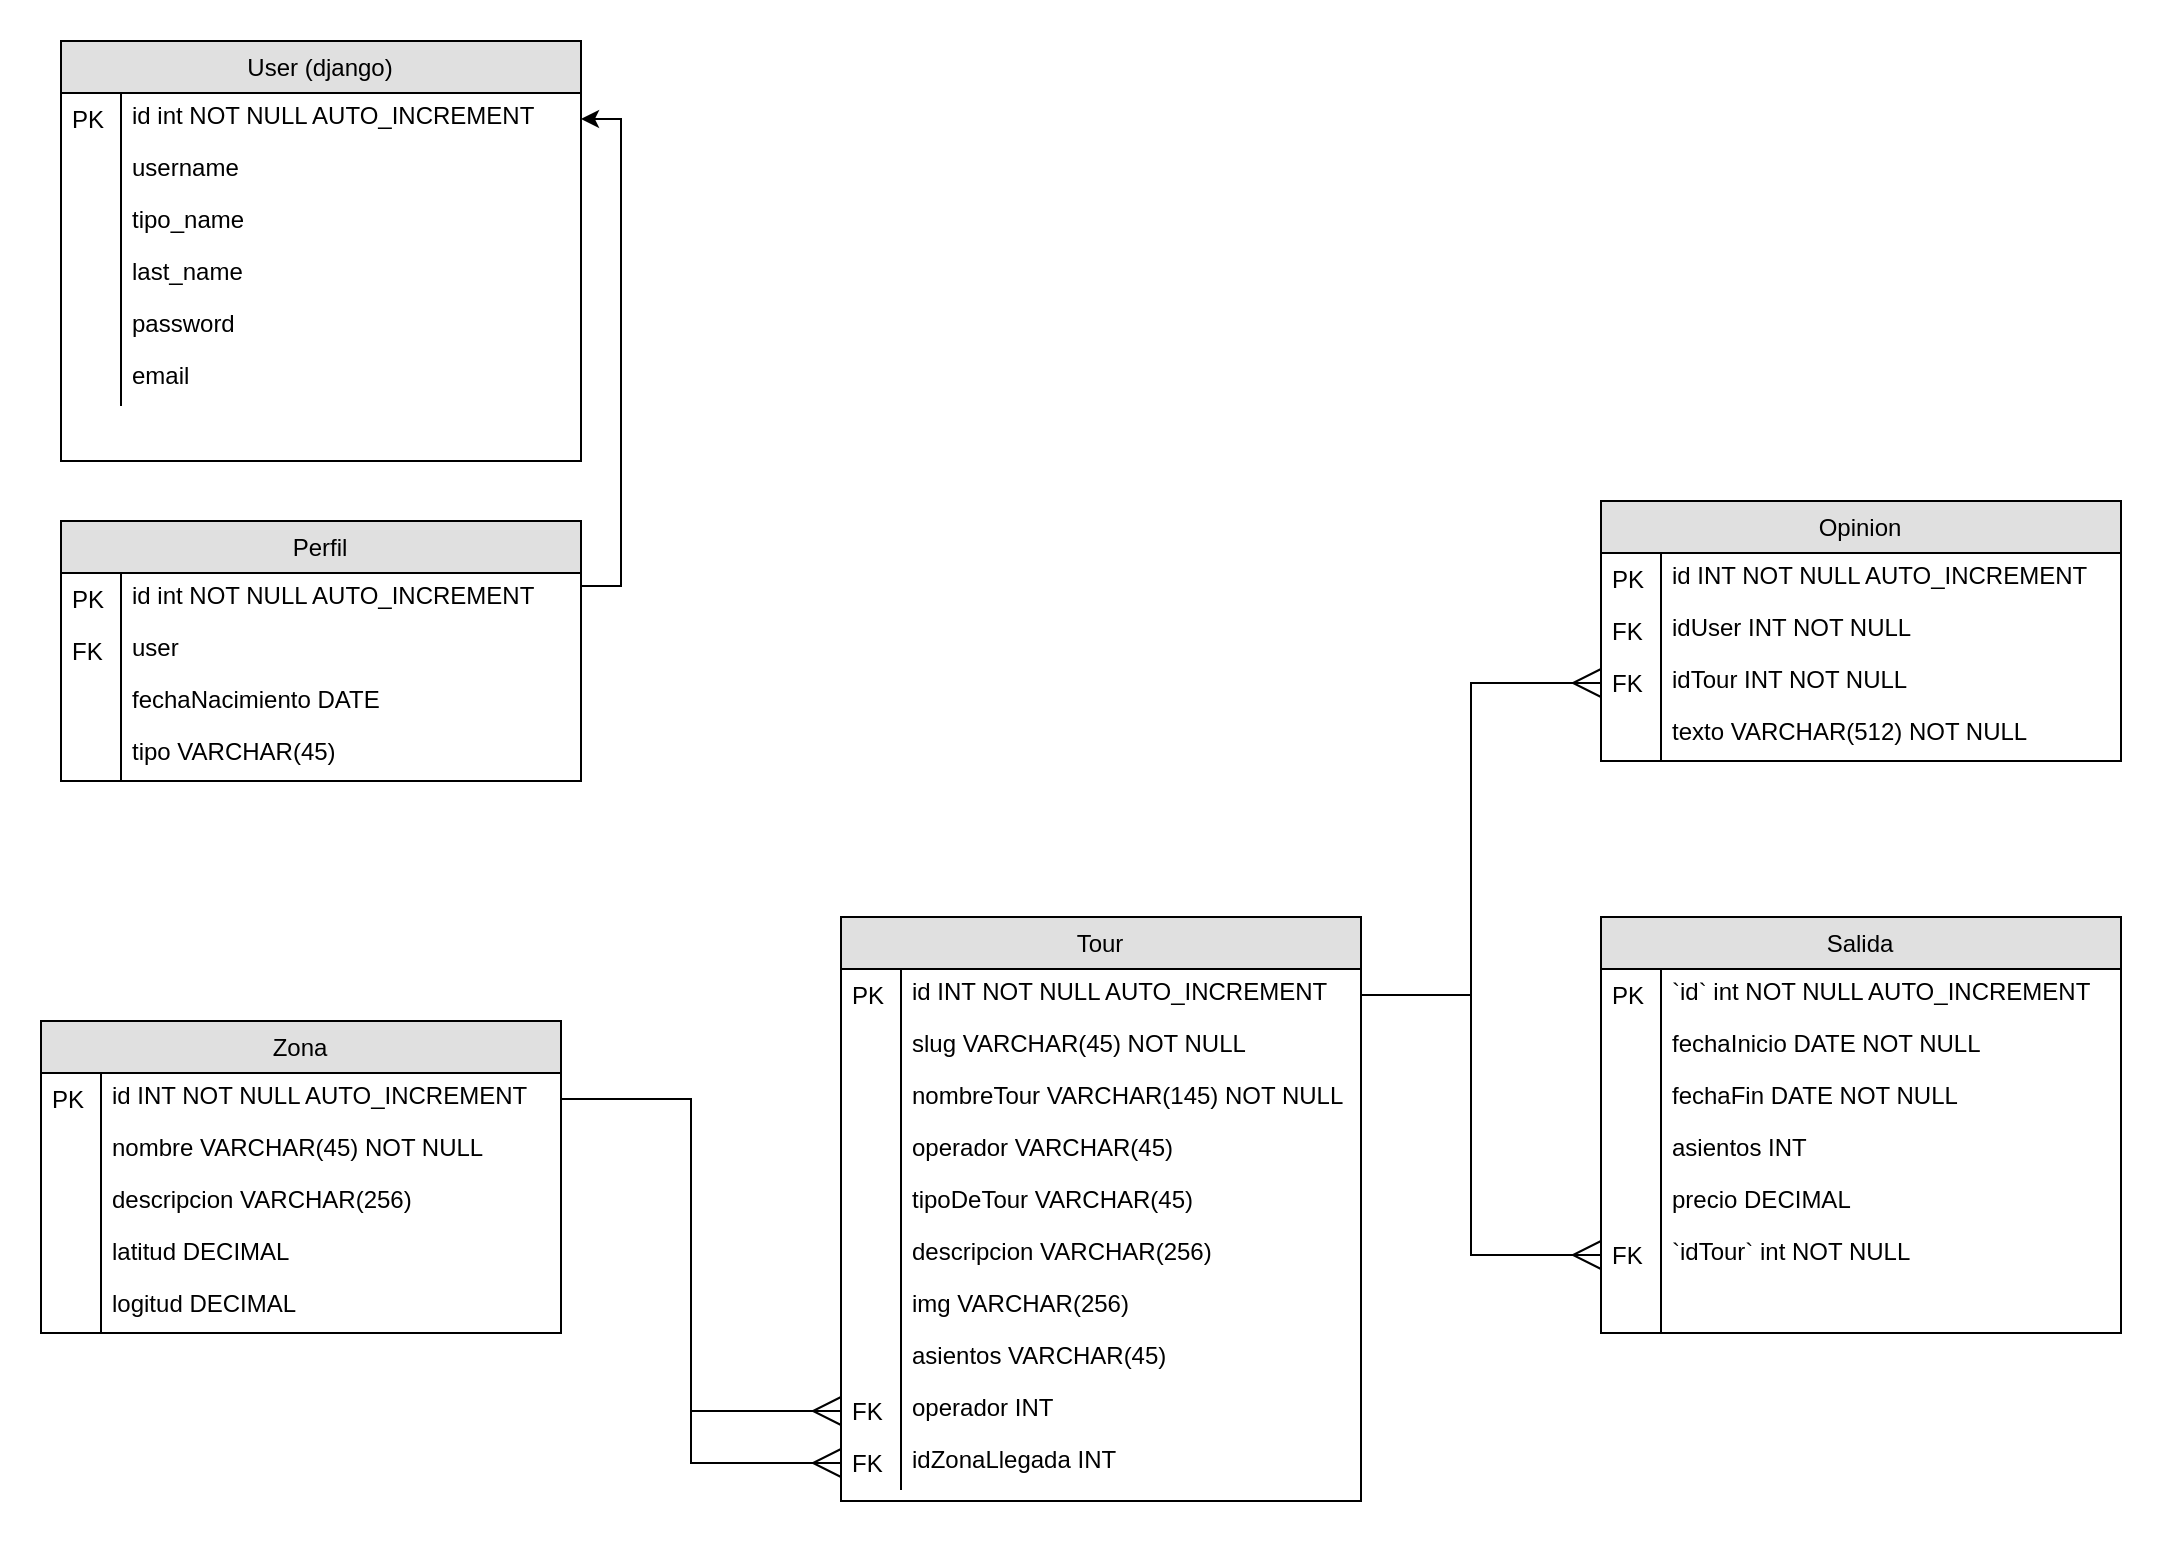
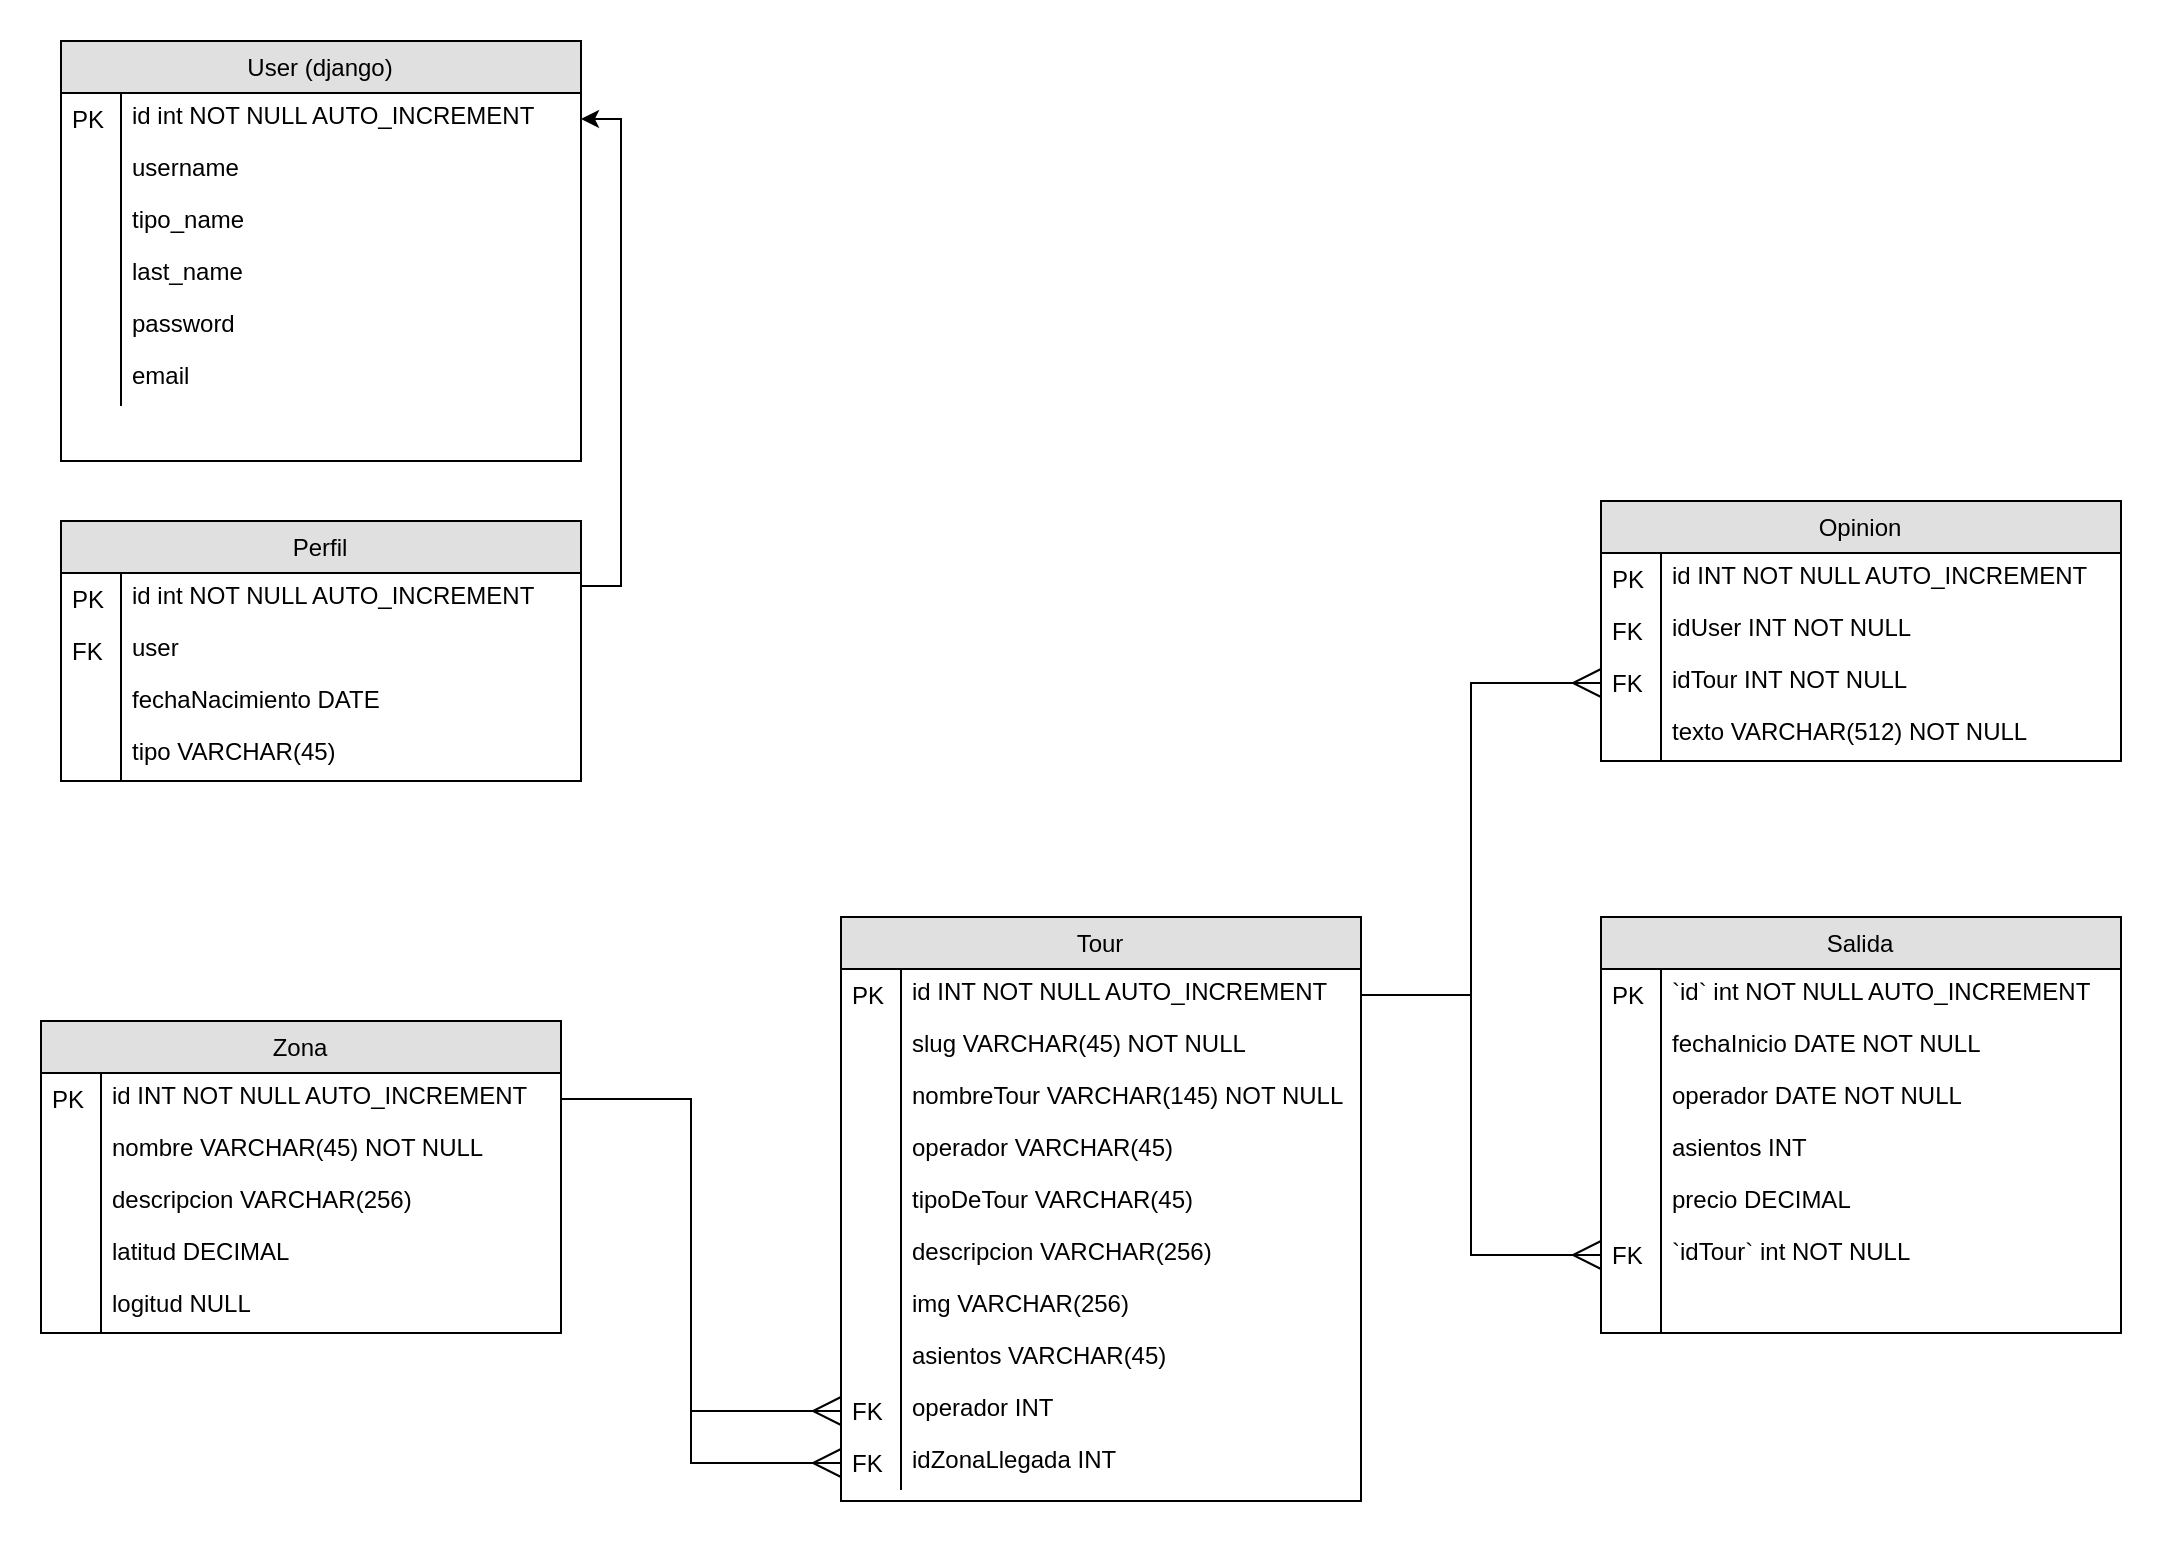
node "fechaFin DATE NOT NULL": label "fechaFin DATE NOT NULL" -> "operador DATE NOT NULL"
node "logitud DECIMAL": label "logitud DECIMAL" -> "logitud NULL"
